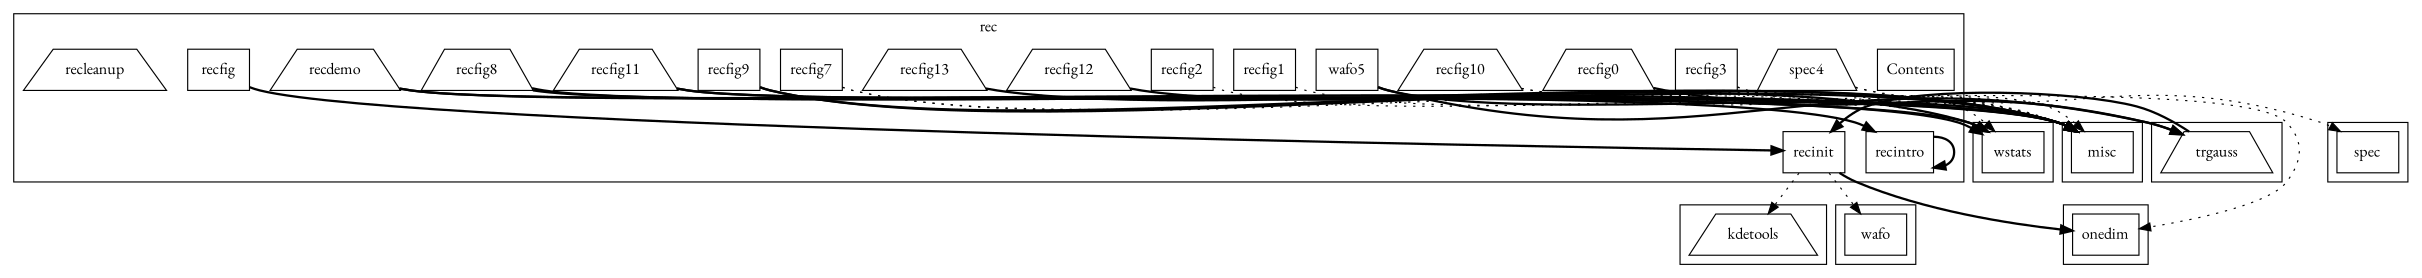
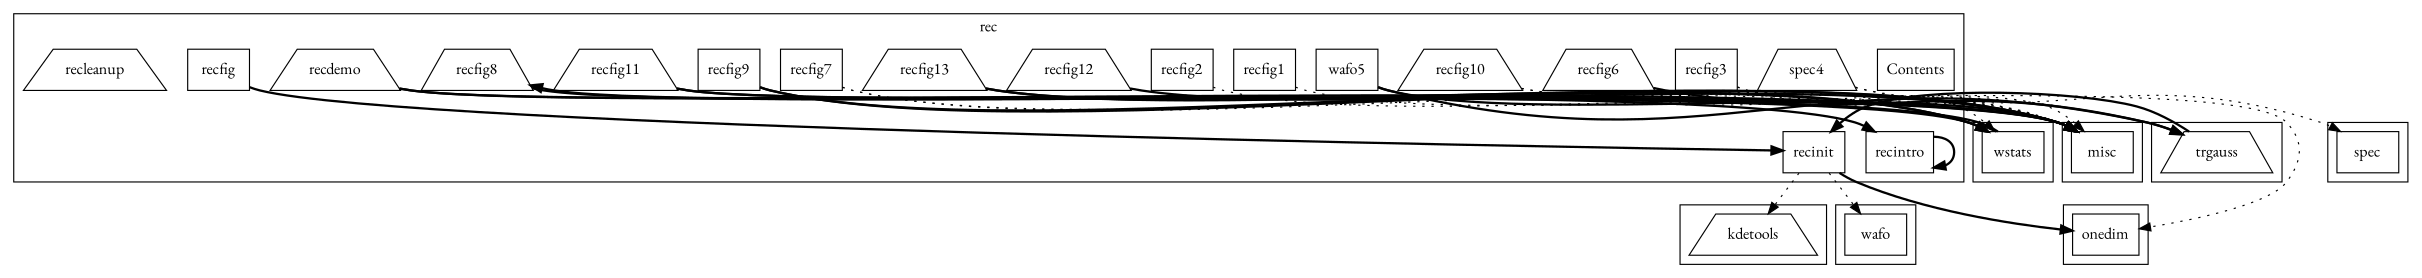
node "recfig0": label "recfig0" -> "recfig6"
edge "recfig13" -> "wstats": style dotted -> bold
edge "recfig8" -> "wstats": reversed
